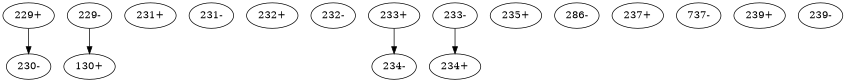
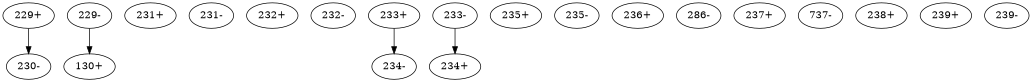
node "235-": added
node "236+": added
node "238+": added
